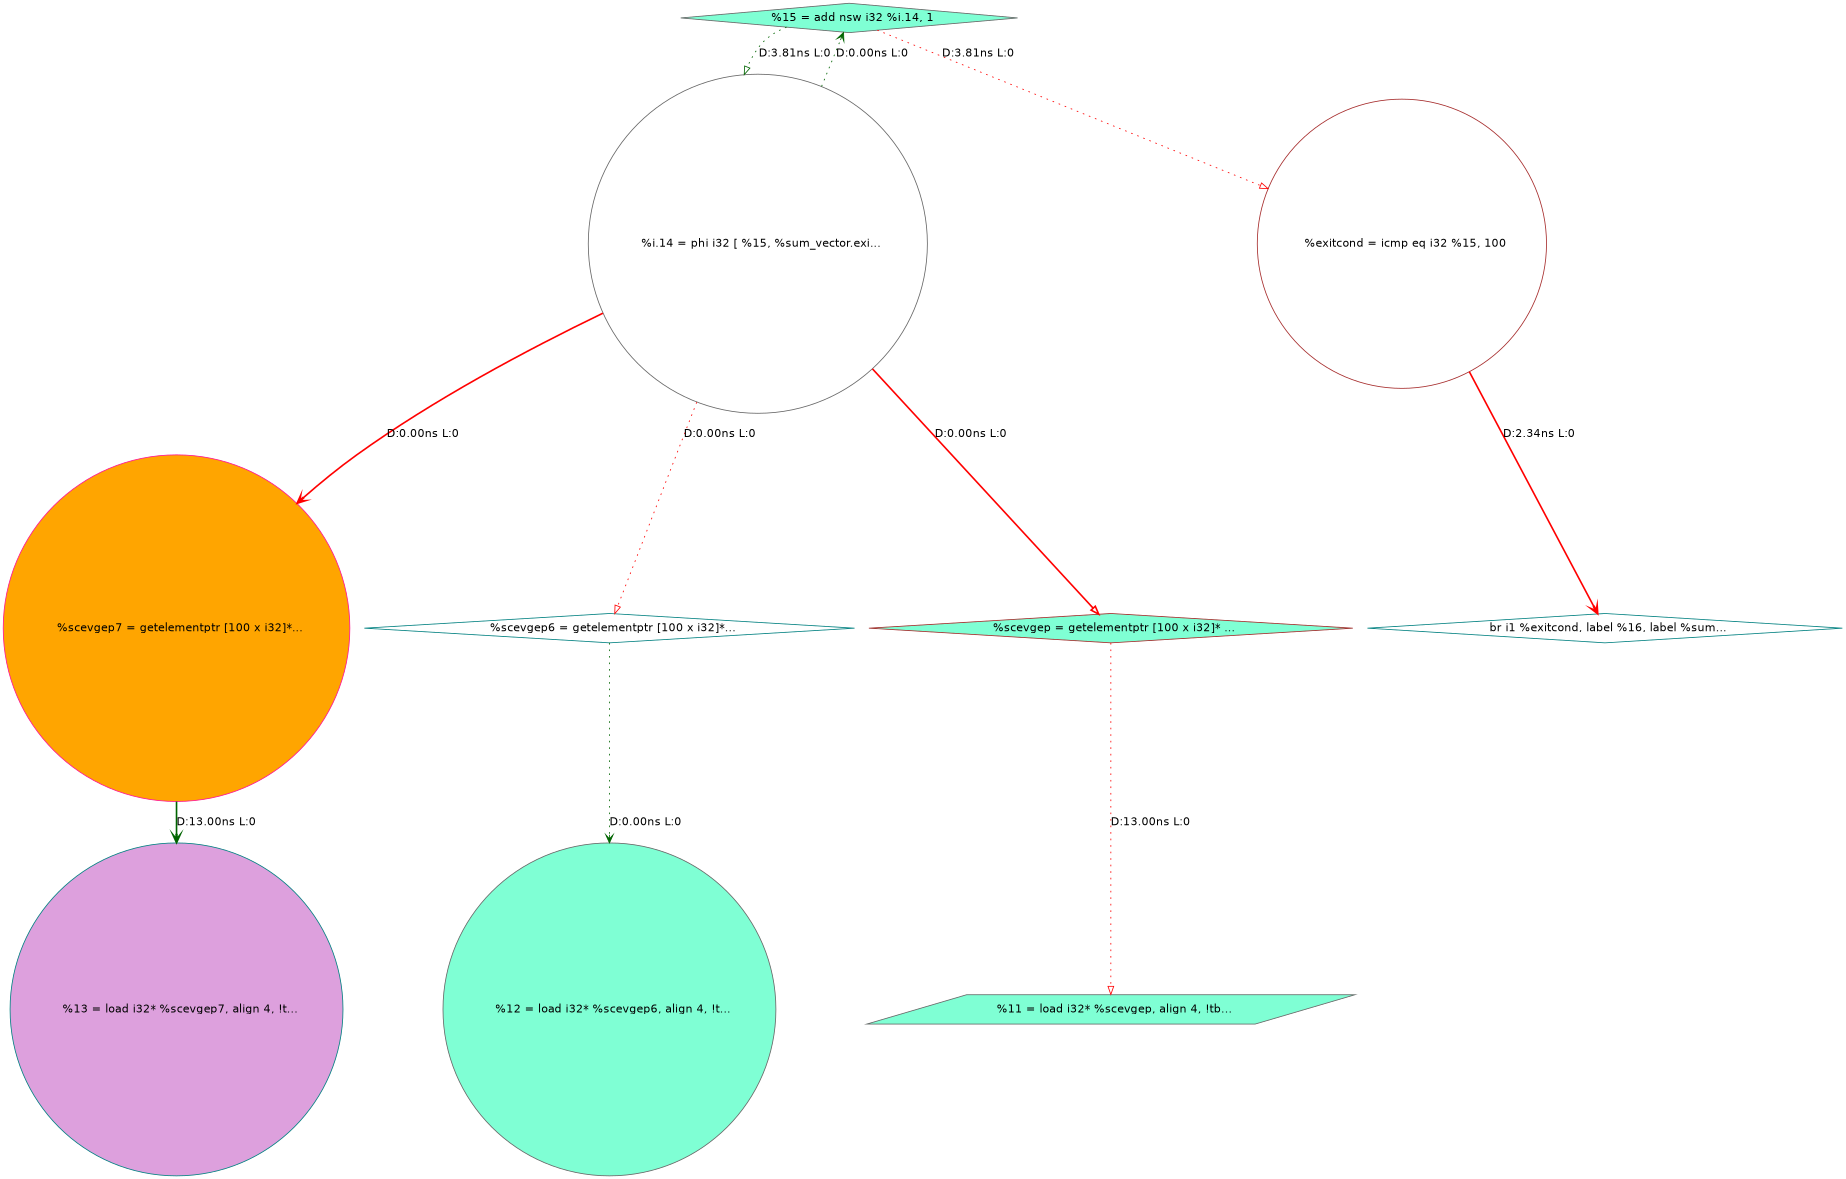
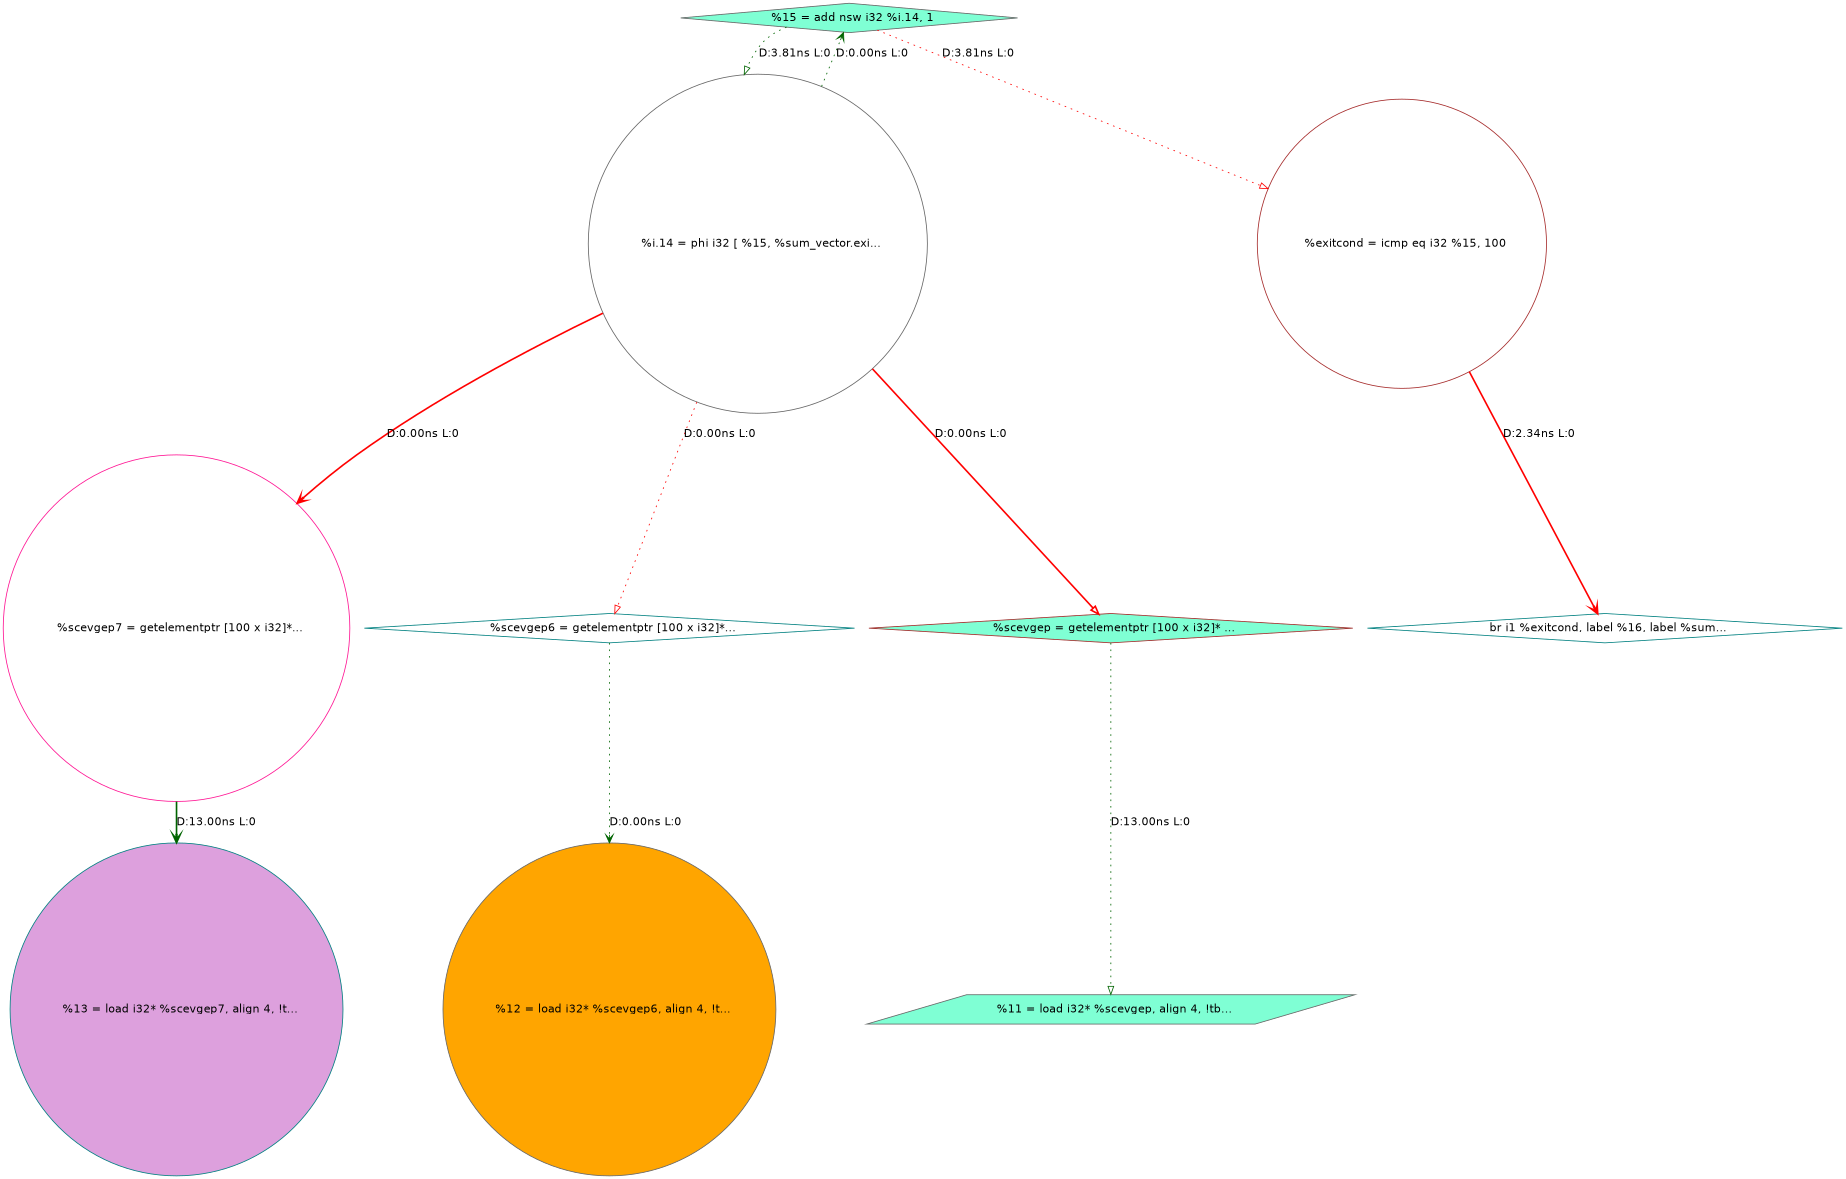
node "%scevgep7 = getelementptr [100 x i32]*...": fillcolor orange -> white
edge "%scevgep = getelementptr [100 x i32]* ..." -> "%11 = load i32* %scevgep, align 4, !tb...": color red -> darkgreen
node "%12 = load i32* %scevgep6, align 4, !t...": fillcolor aquamarine -> orange
